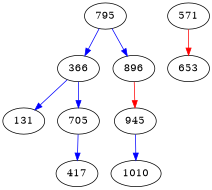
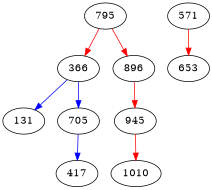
edge "795" -> "366": color blue -> red
edge "795" -> "896": color blue -> red
edge "945" -> "1010": color blue -> red
